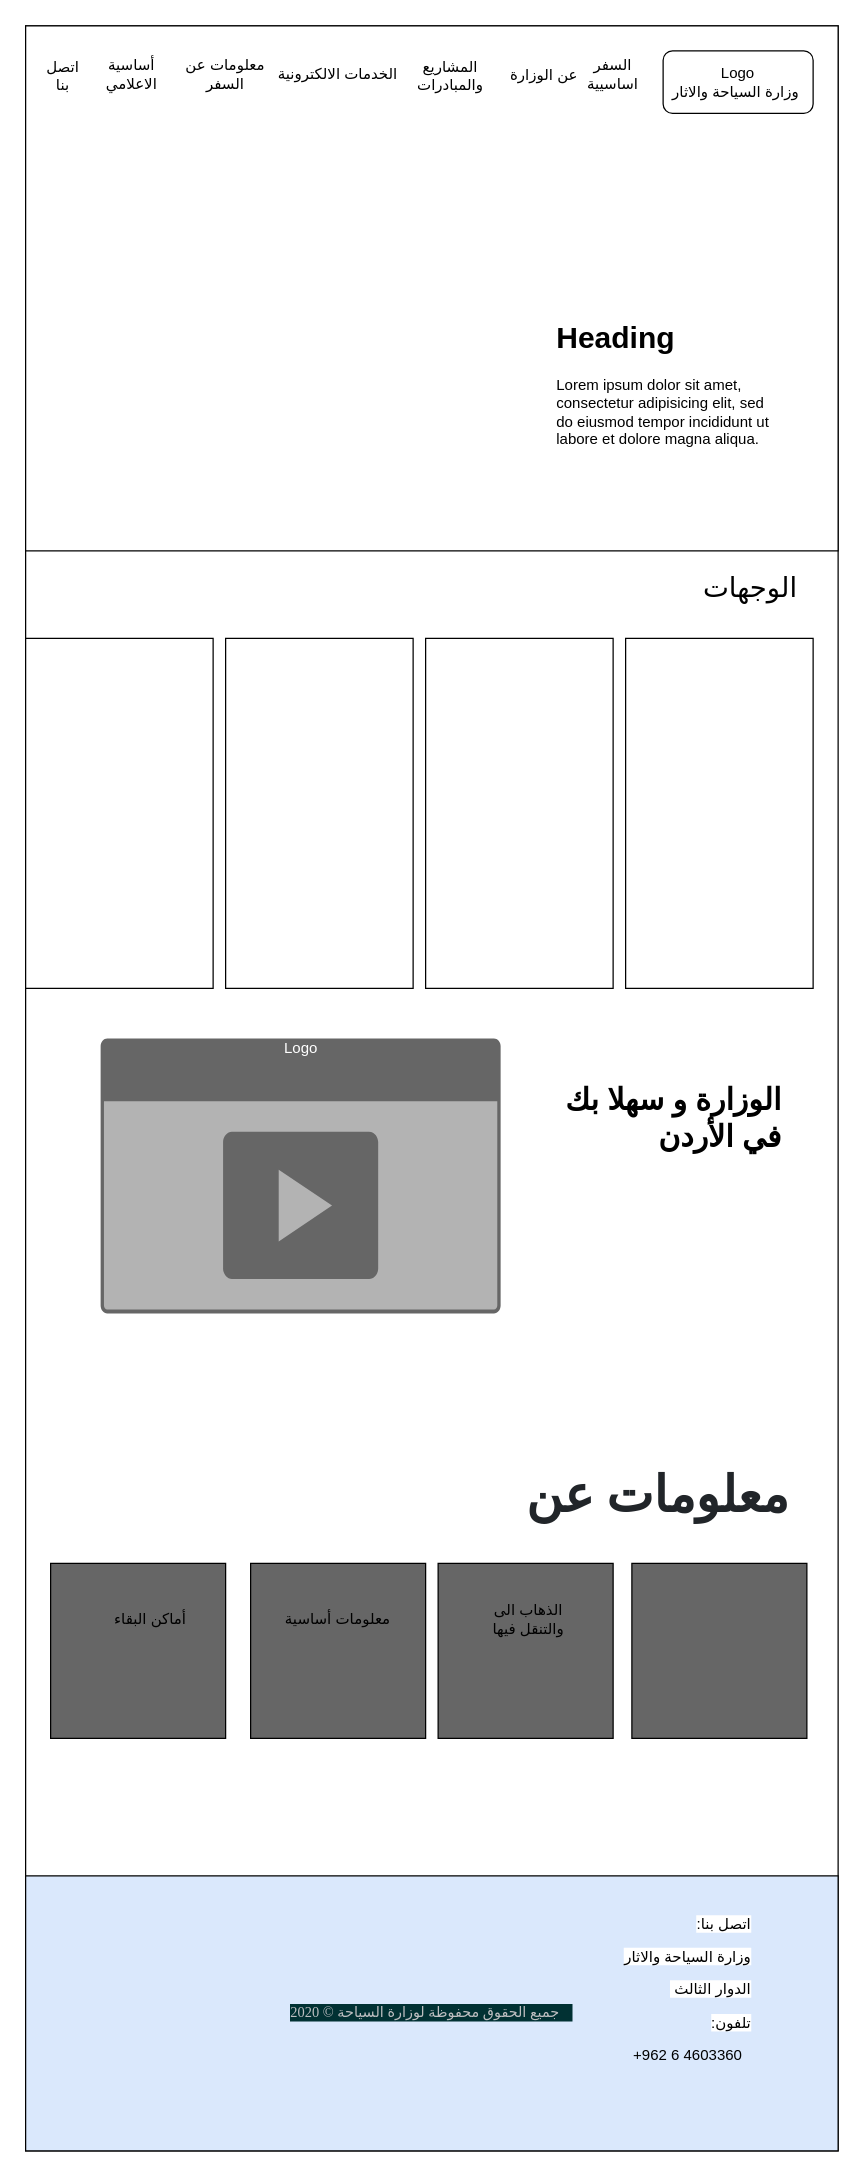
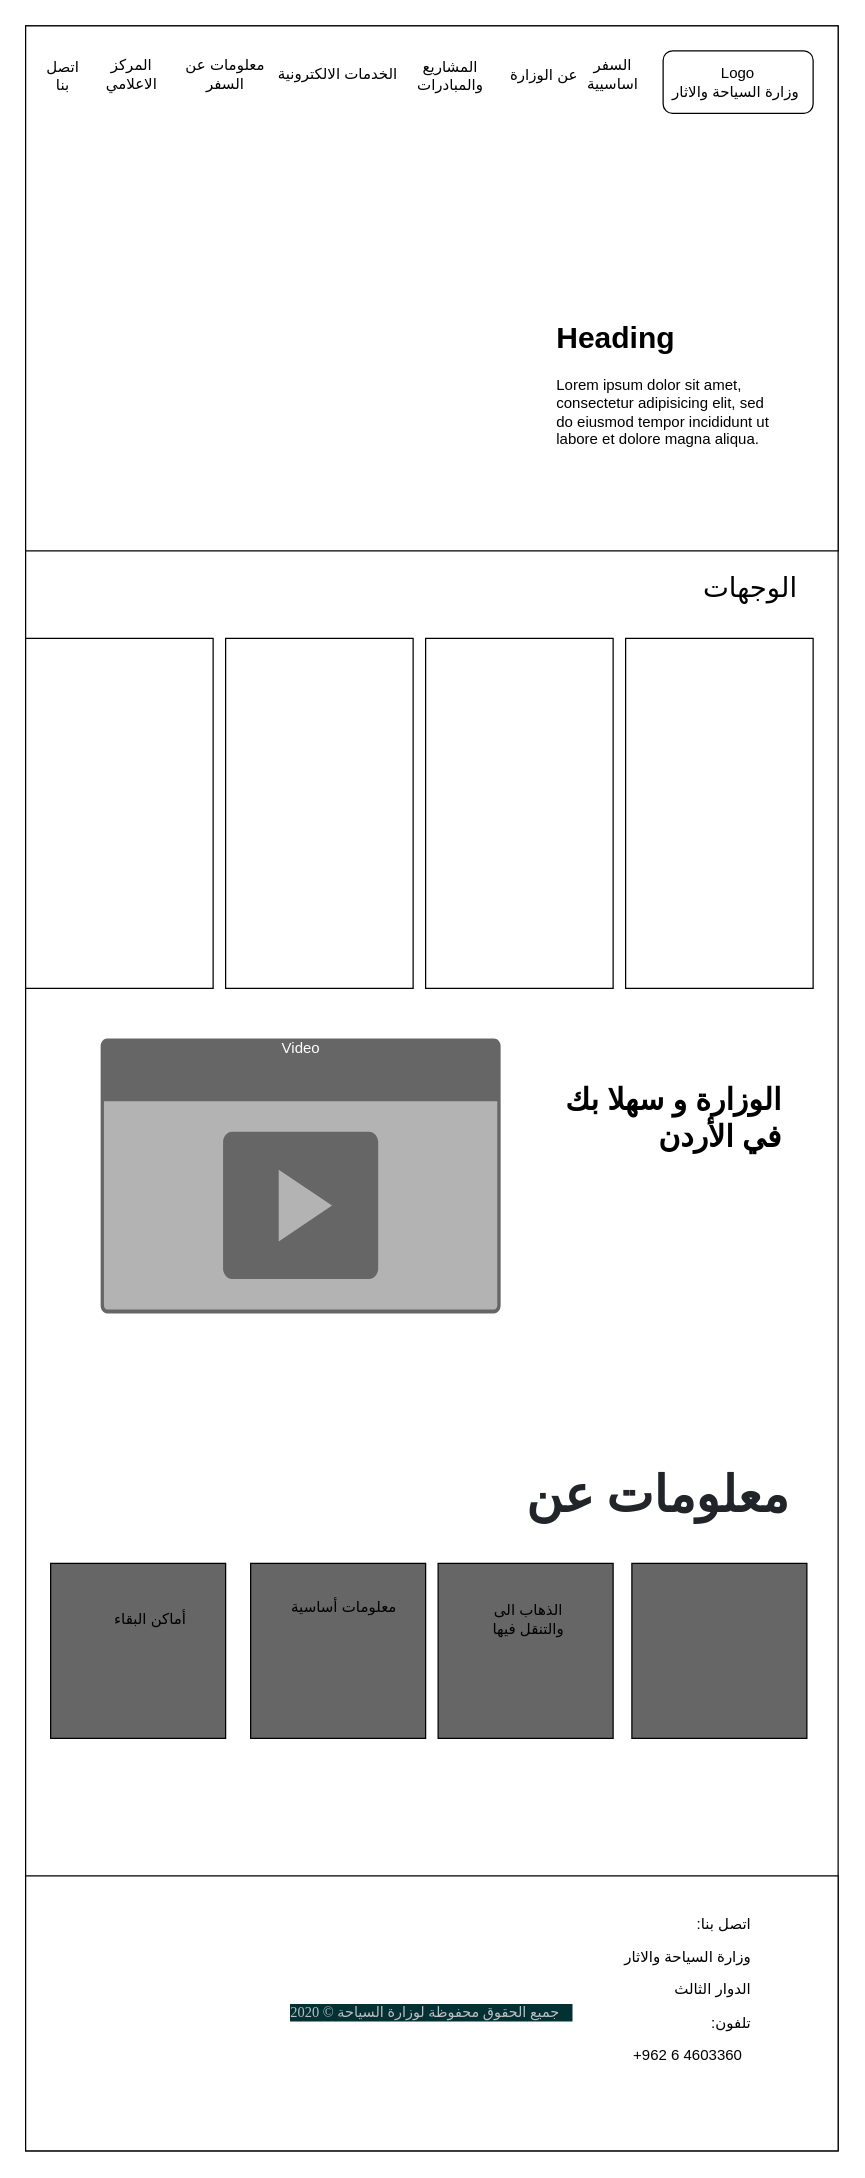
node "أساسية الاعلامي": label "أساسية الاعلامي" -> "المركز الاعلامي"
node "Logo": label "Logo" -> "Video"
node "معلومات أساسية": moved (338, 1619) -> (344, 1607)
node "جميع الحقوق محفوظة لوزارة السياحة © 2020": fillcolor #dae8fc -> #ffffff
